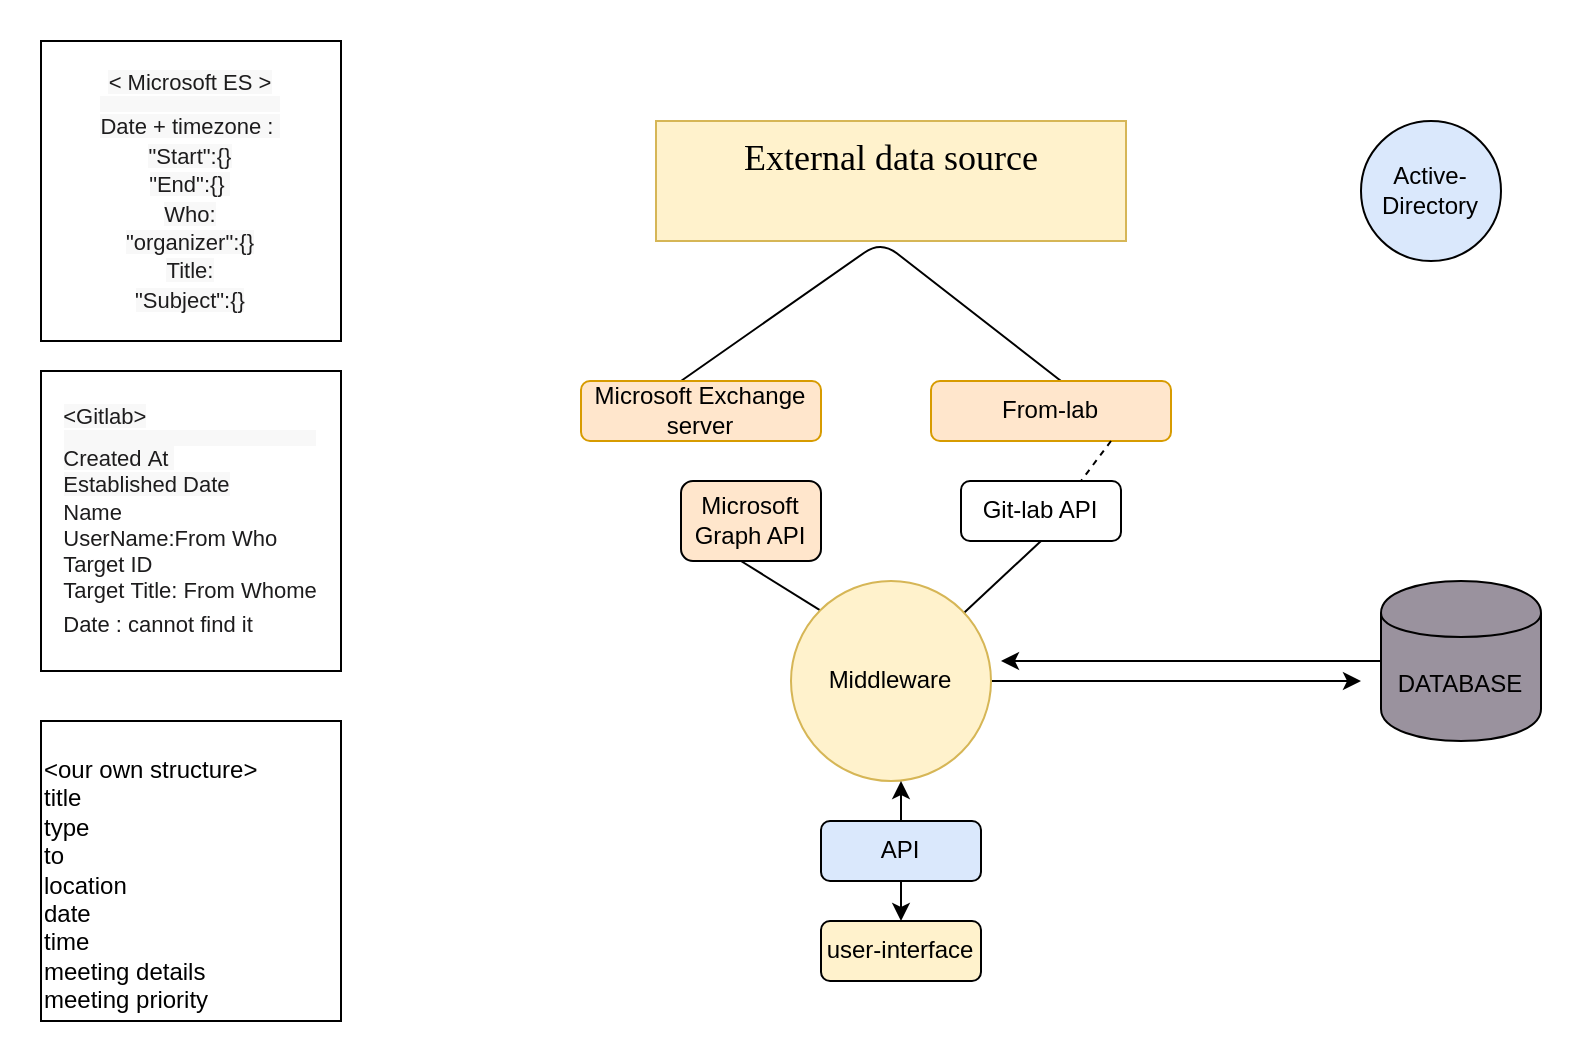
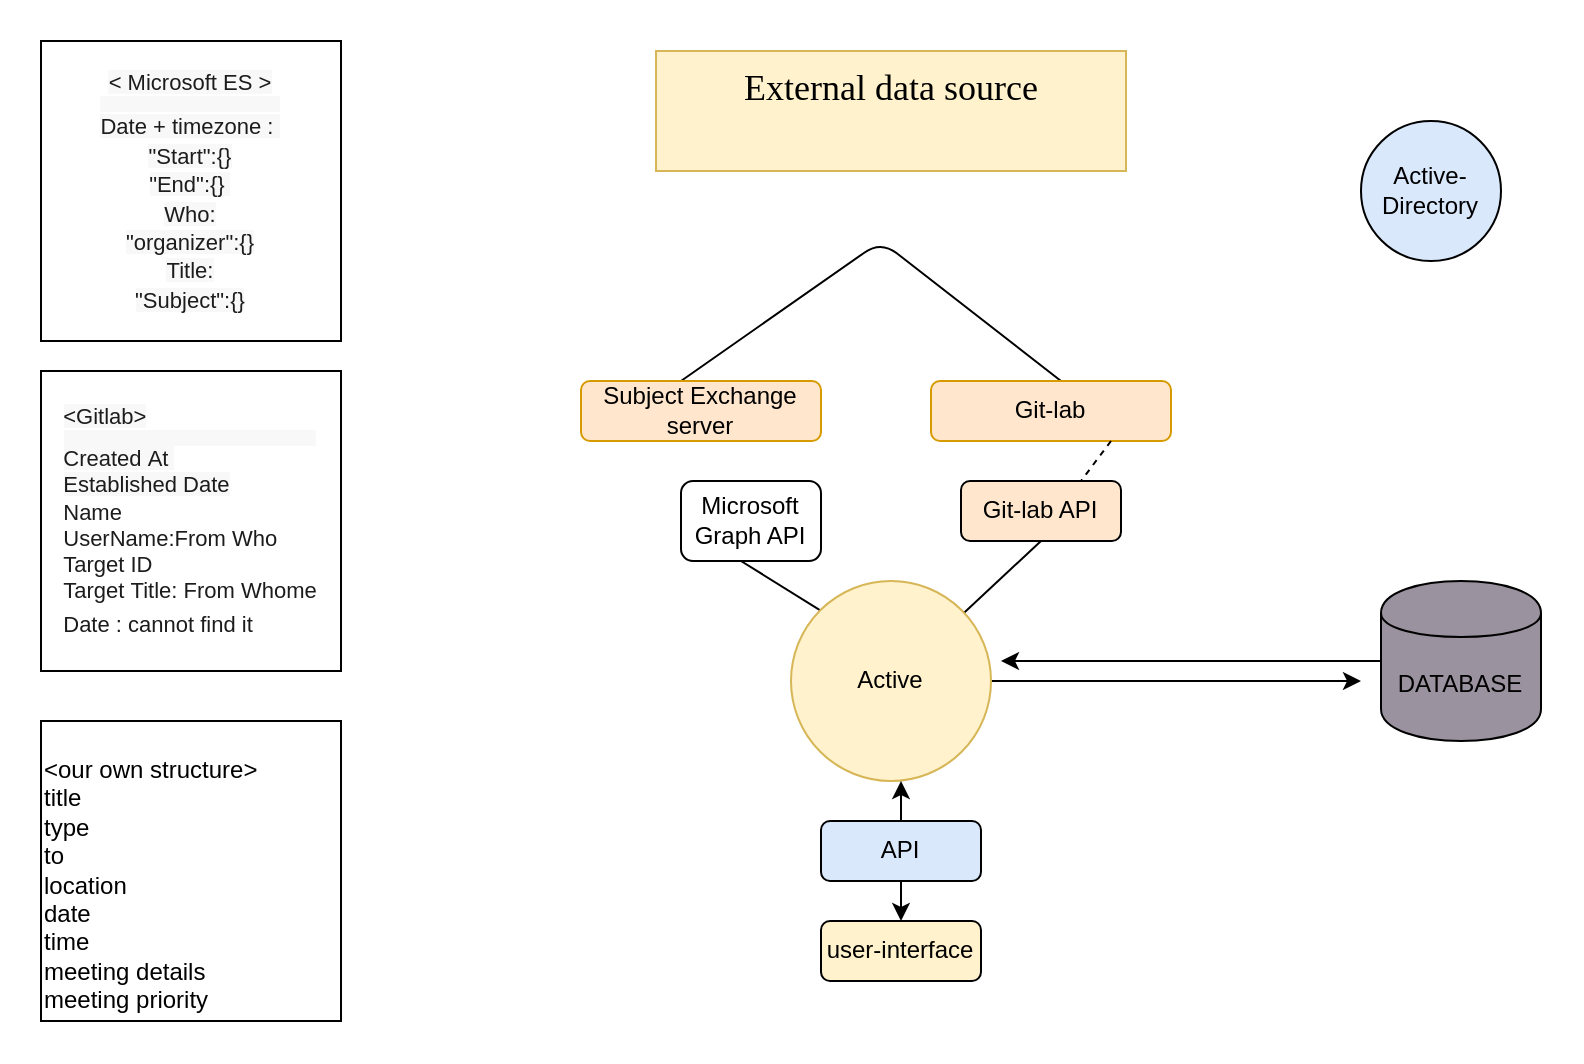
node "External data source": moved (891, 181) -> (891, 111)
node "Microsoft Exchange server": label "Microsoft Exchange server" -> "Subject Exchange server"
node "From-lab": label "From-lab" -> "Git-lab"
node "Git-lab API": fillcolor #ffffff -> #ffe6cc
node "Microsoft Graph API": fillcolor #ffe6cc -> #ffffff
node "Middleware": label "Middleware" -> "Active"
